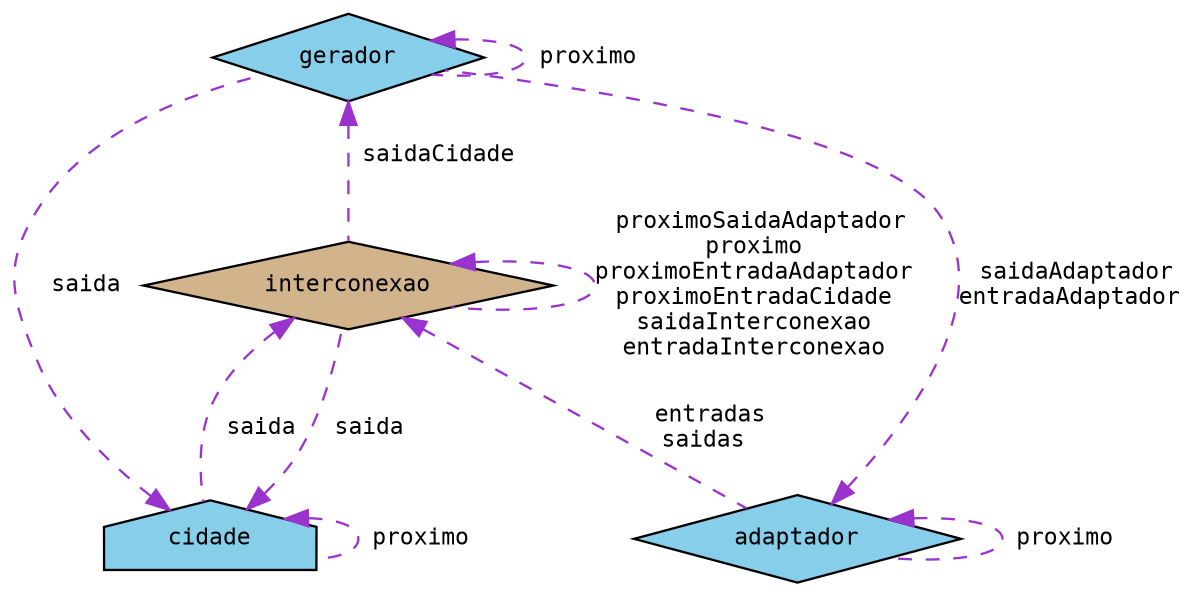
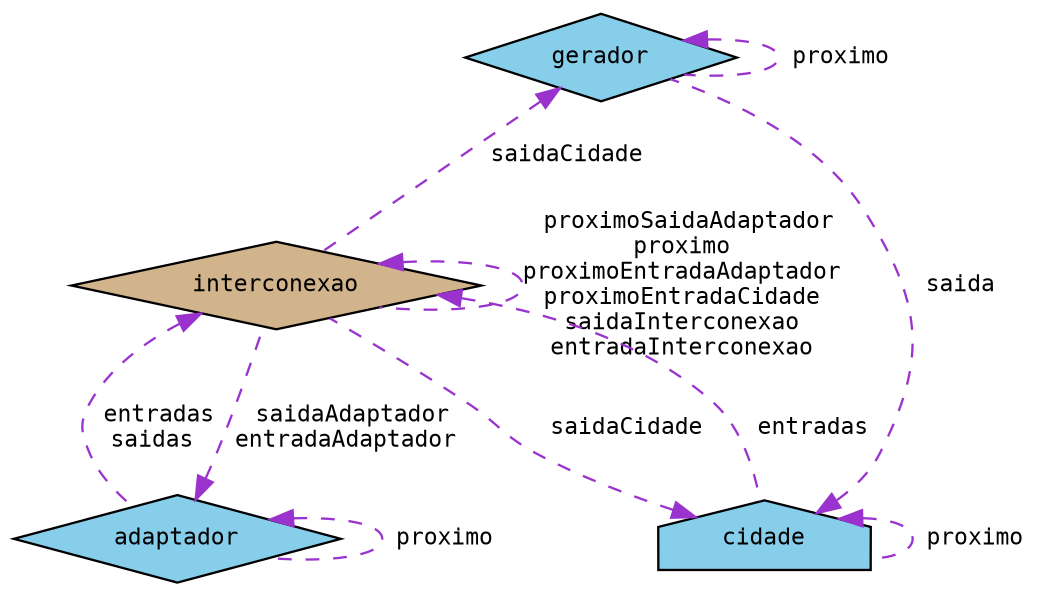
edge "gerador" -> "adaptador": now "interconexao" -> "adaptador"
edge "cidade" -> "interconexao": label " saida" -> " entradas"
edge "interconexao" -> "cidade": label " saida" -> " saidaCidade"
